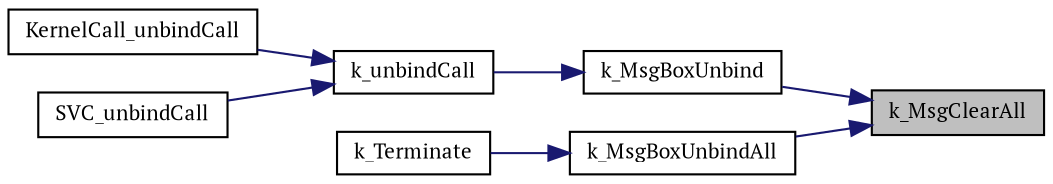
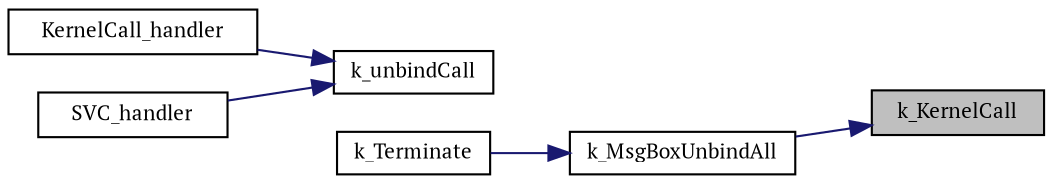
node "KernelCall_unbindCall": label "KernelCall_unbindCall" -> "KernelCall_handler"
node "k_MsgBoxUnbind": removed
node "k_MsgClearAll": label "k_MsgClearAll" -> "k_KernelCall"
node "SVC_unbindCall": label "SVC_unbindCall" -> "SVC_handler"
